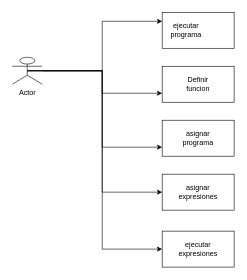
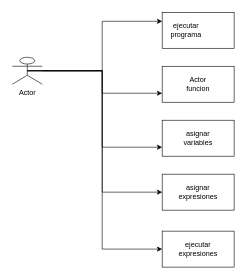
node "Definir funcion": label "Definir funcion" -> "Actor funcion"
node "asignar programa": label "asignar programa" -> "asignar variables"
